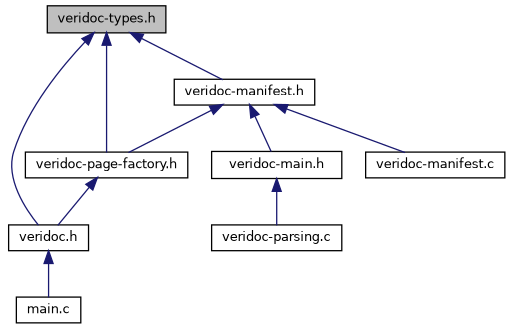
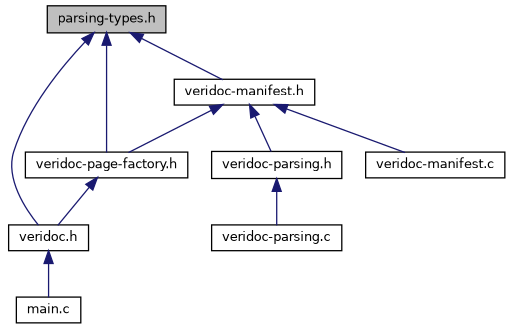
node "veridoc-types.h": label "veridoc-types.h" -> "parsing-types.h"
node "veridoc-main.h": label "veridoc-main.h" -> "veridoc-parsing.h"
